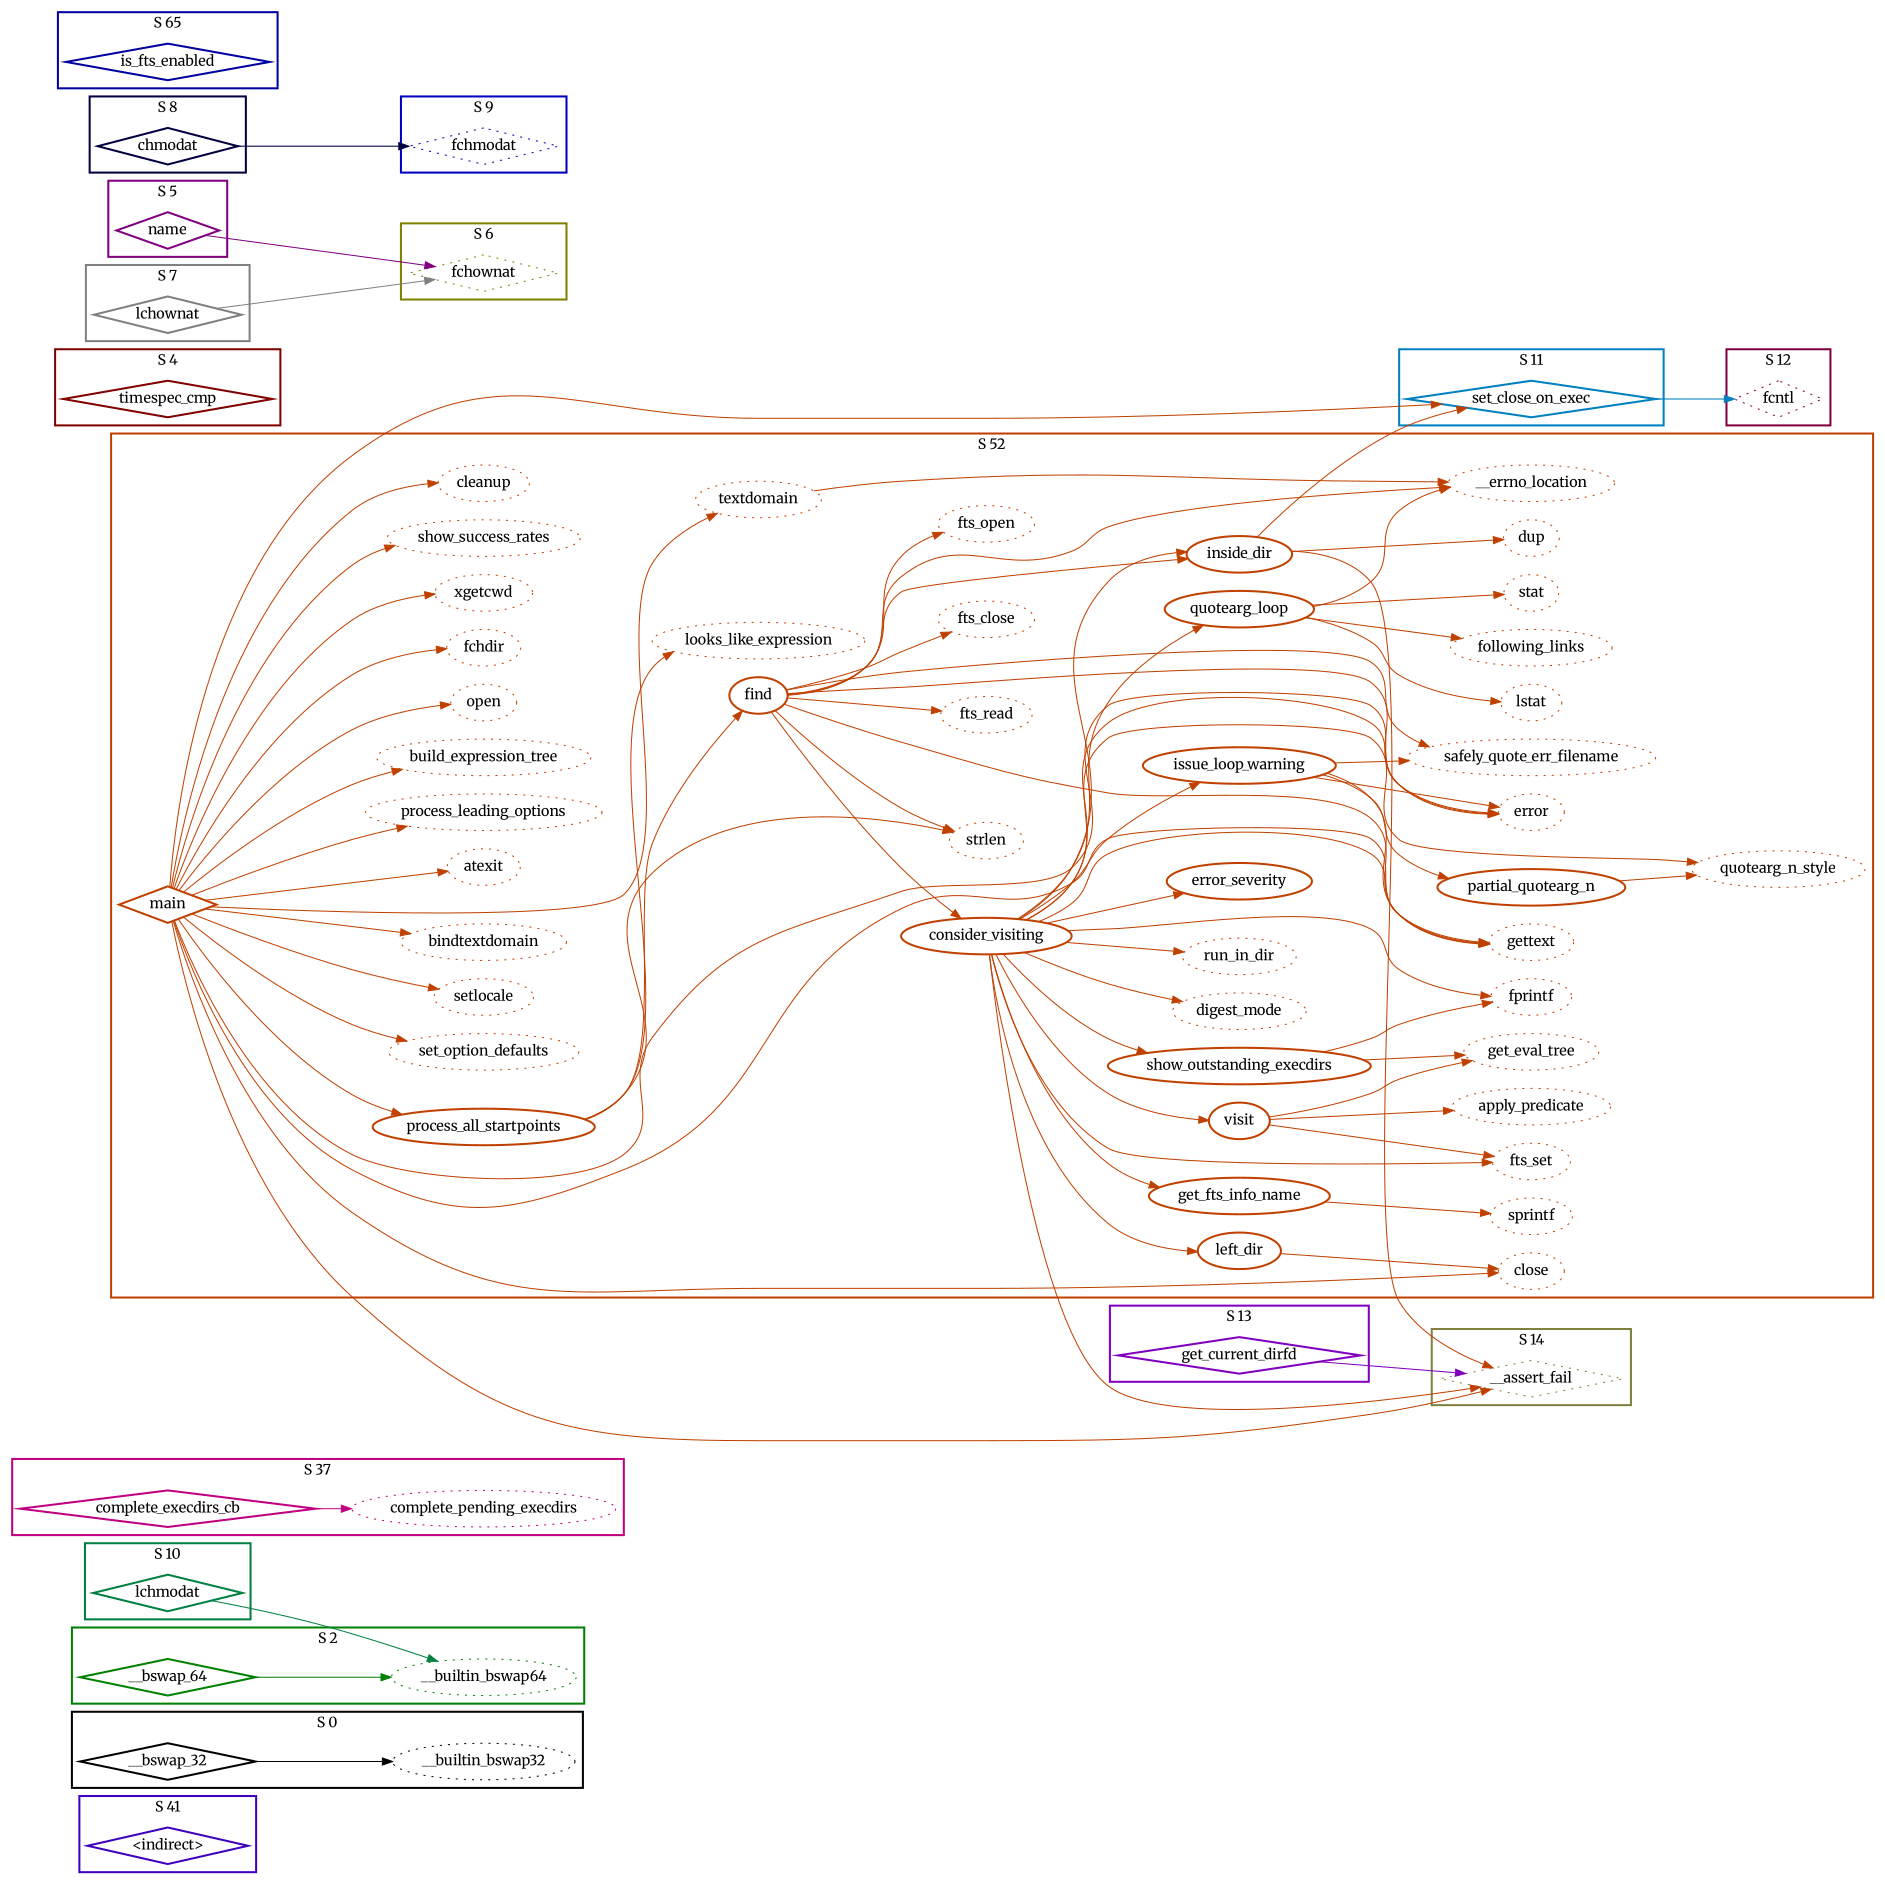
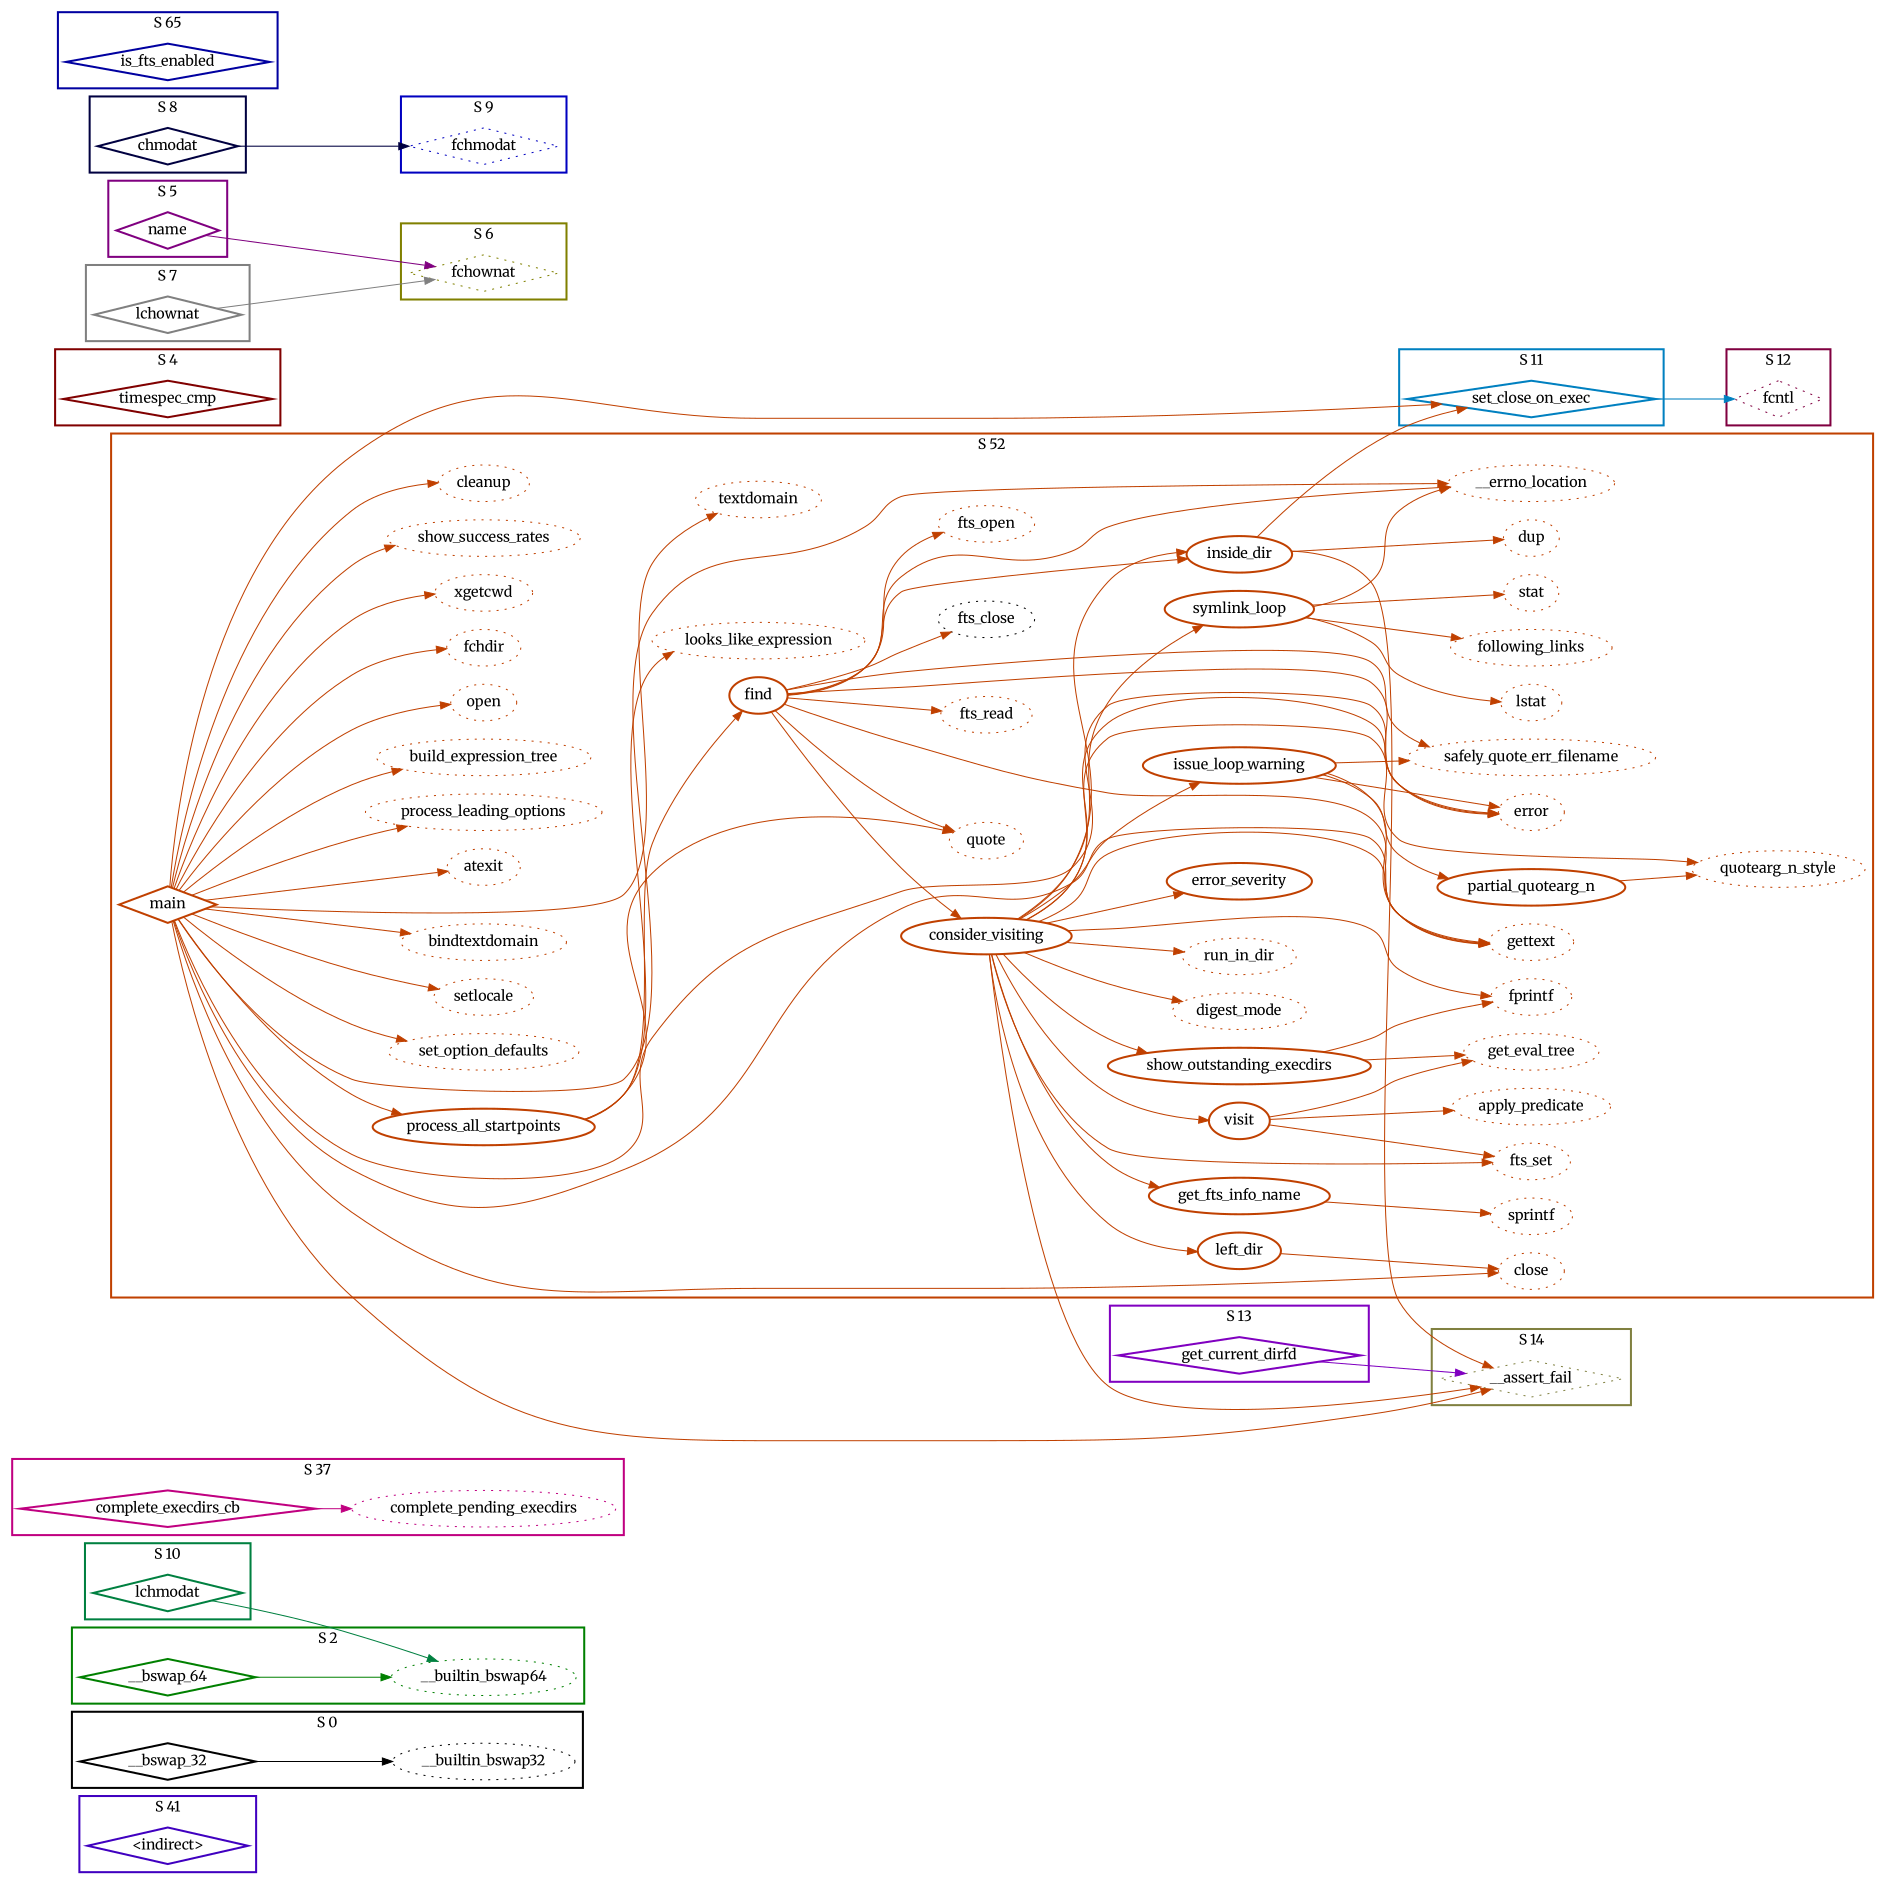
edge "textdomain" -> "__errno_location": now "main" -> "__errno_location"
node "quotearg_loop": label "quotearg_loop" -> "symlink_loop"
node "fts_close": color #c04000 -> #000000
node "strlen": label "strlen" -> "quote"
